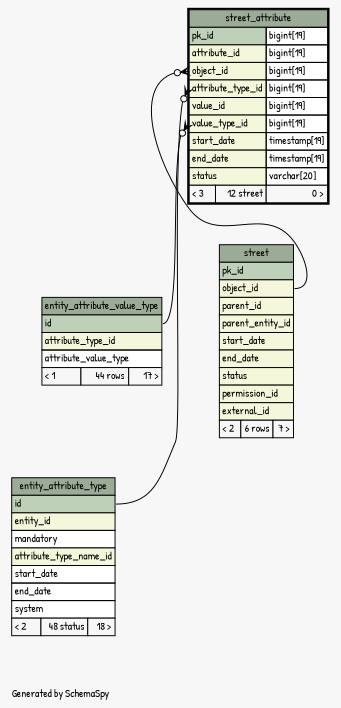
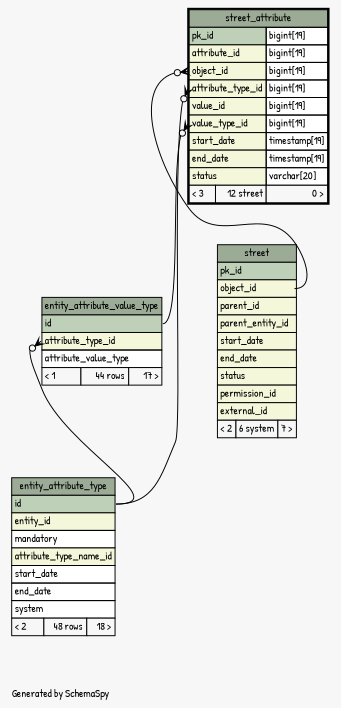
node "street": text "6 rows" -> "6 system"
edge "entity_attribute_type" -> "entity_attribute_value_type": added
node "entity_attribute_type": text "48 status" -> "48 rows"
